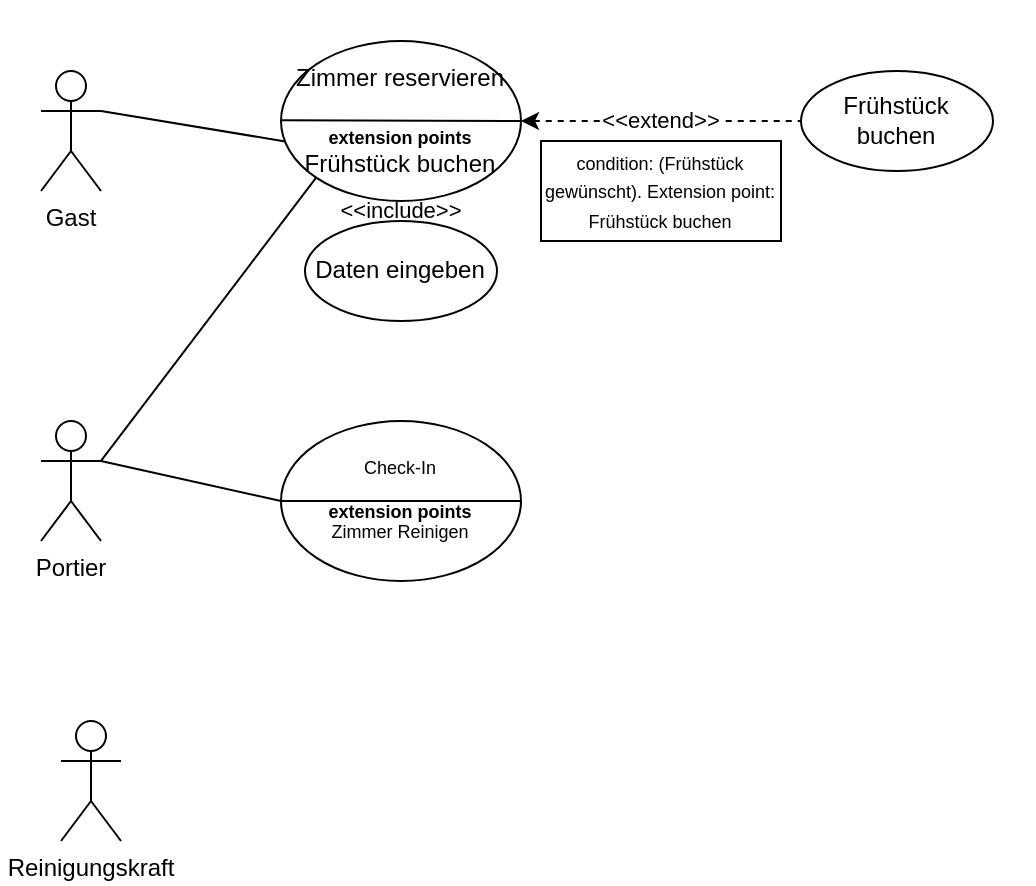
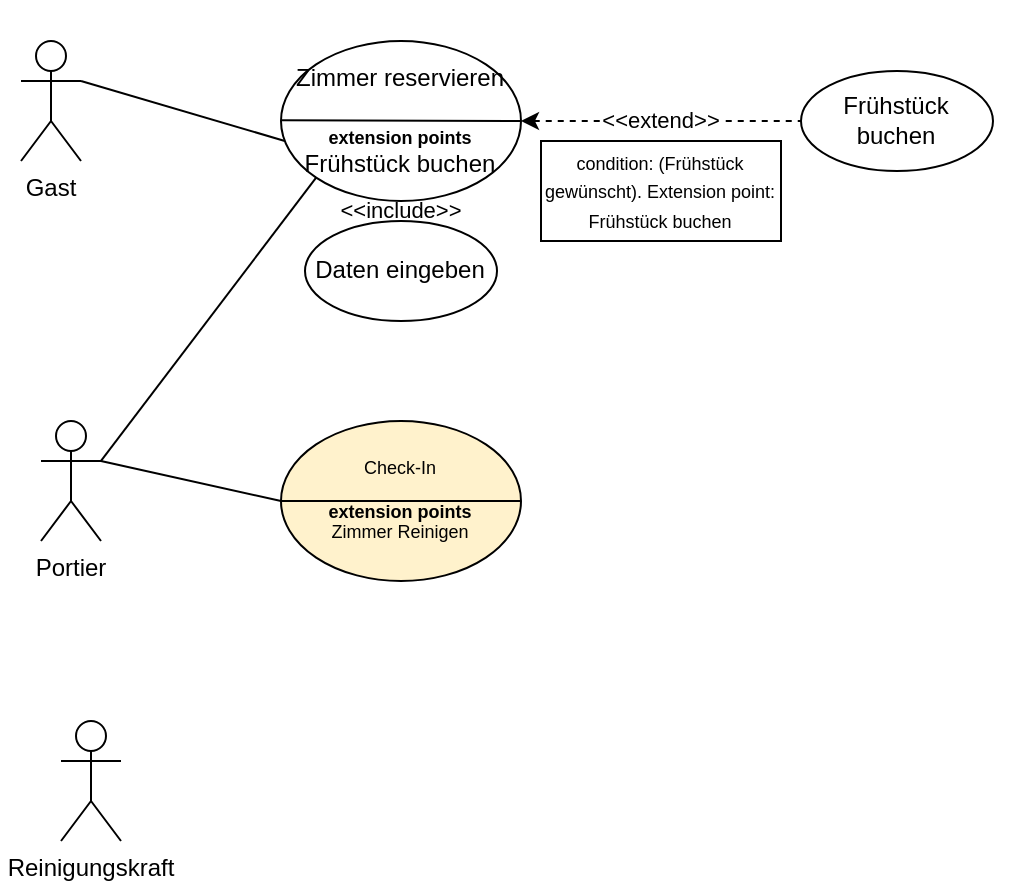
node "Gast": moved (71, 131) -> (51, 101)
node "Check-In extension points Zimmer Reinigen": fillcolor #ffffff -> #fff2cc
